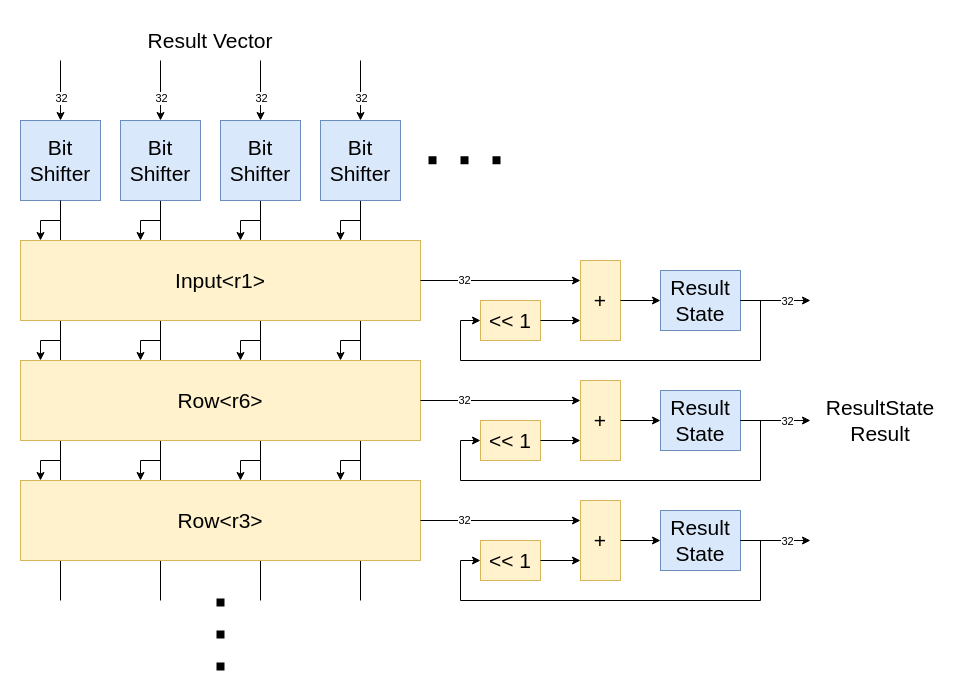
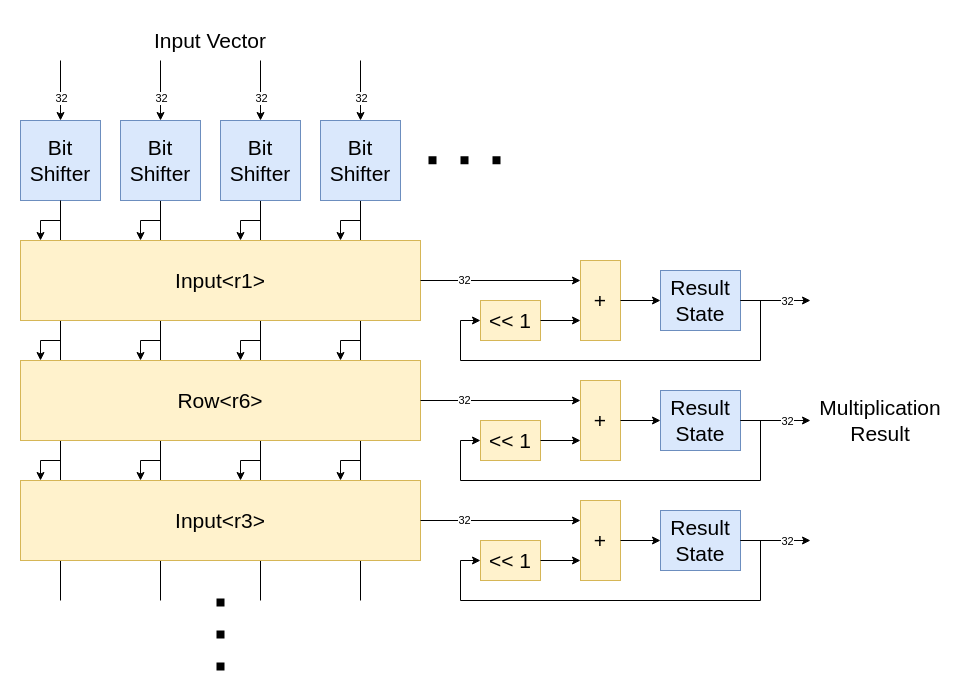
node "Result Vector": label "Result Vector" -> "Input Vector"
node "ResultState Result": label "ResultState Result" -> "Multiplication Result"
node "Row<r3>": label "Row<r3>" -> "Input<r3>"
